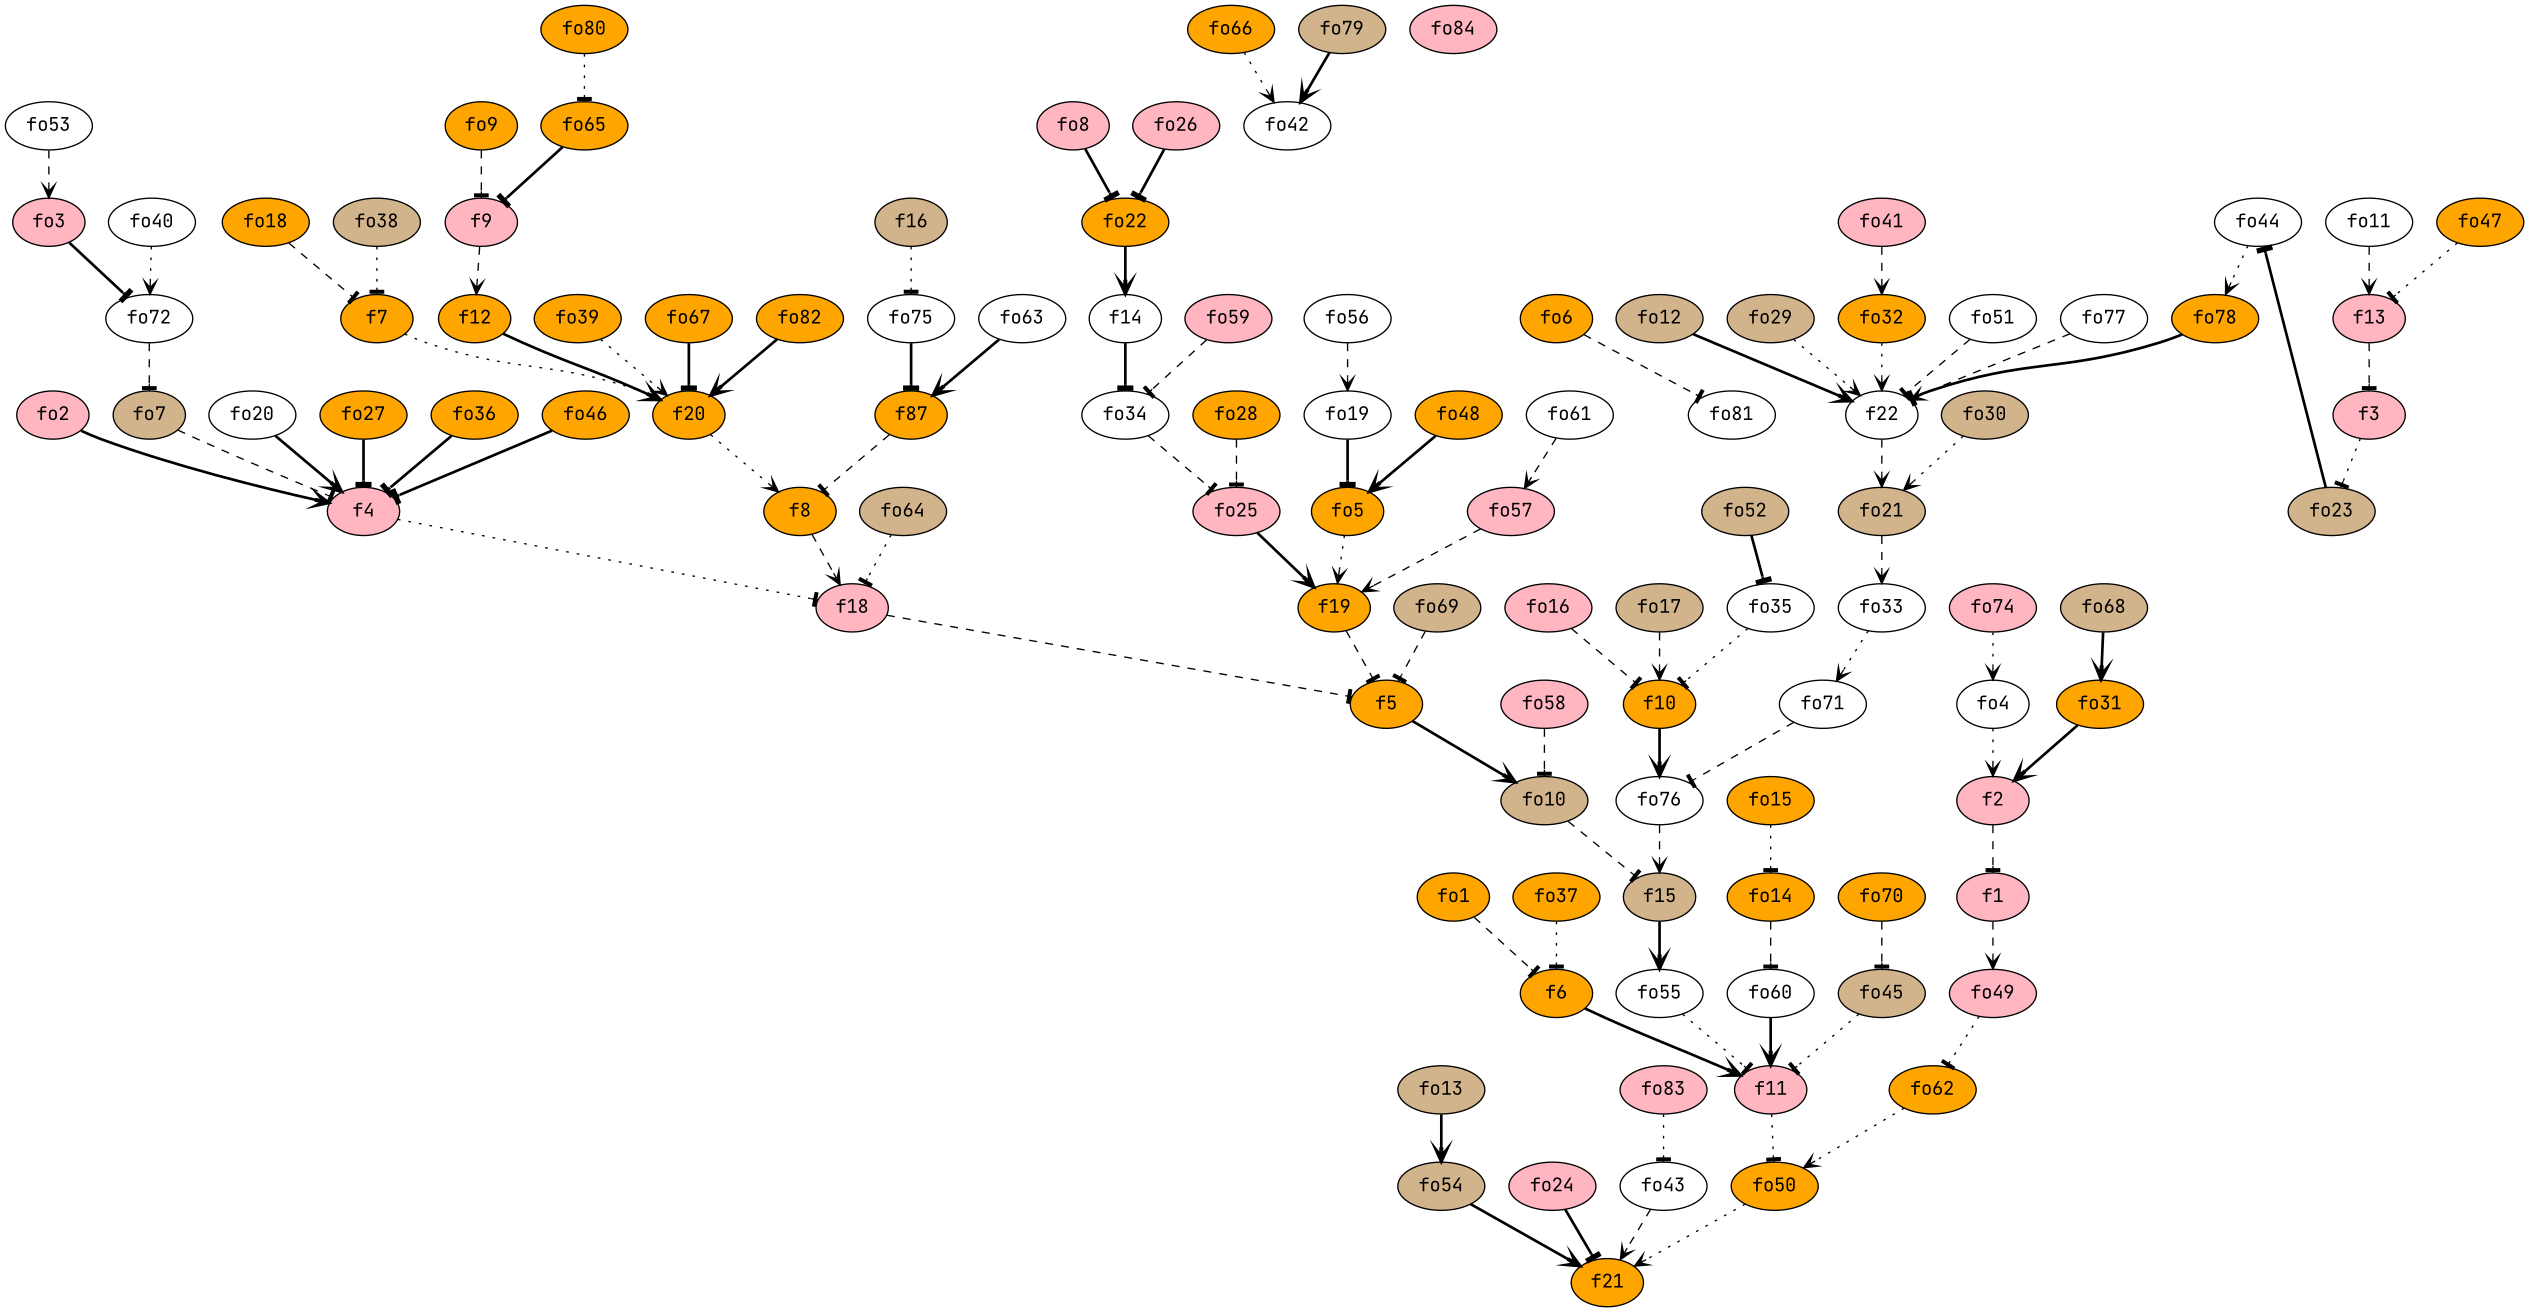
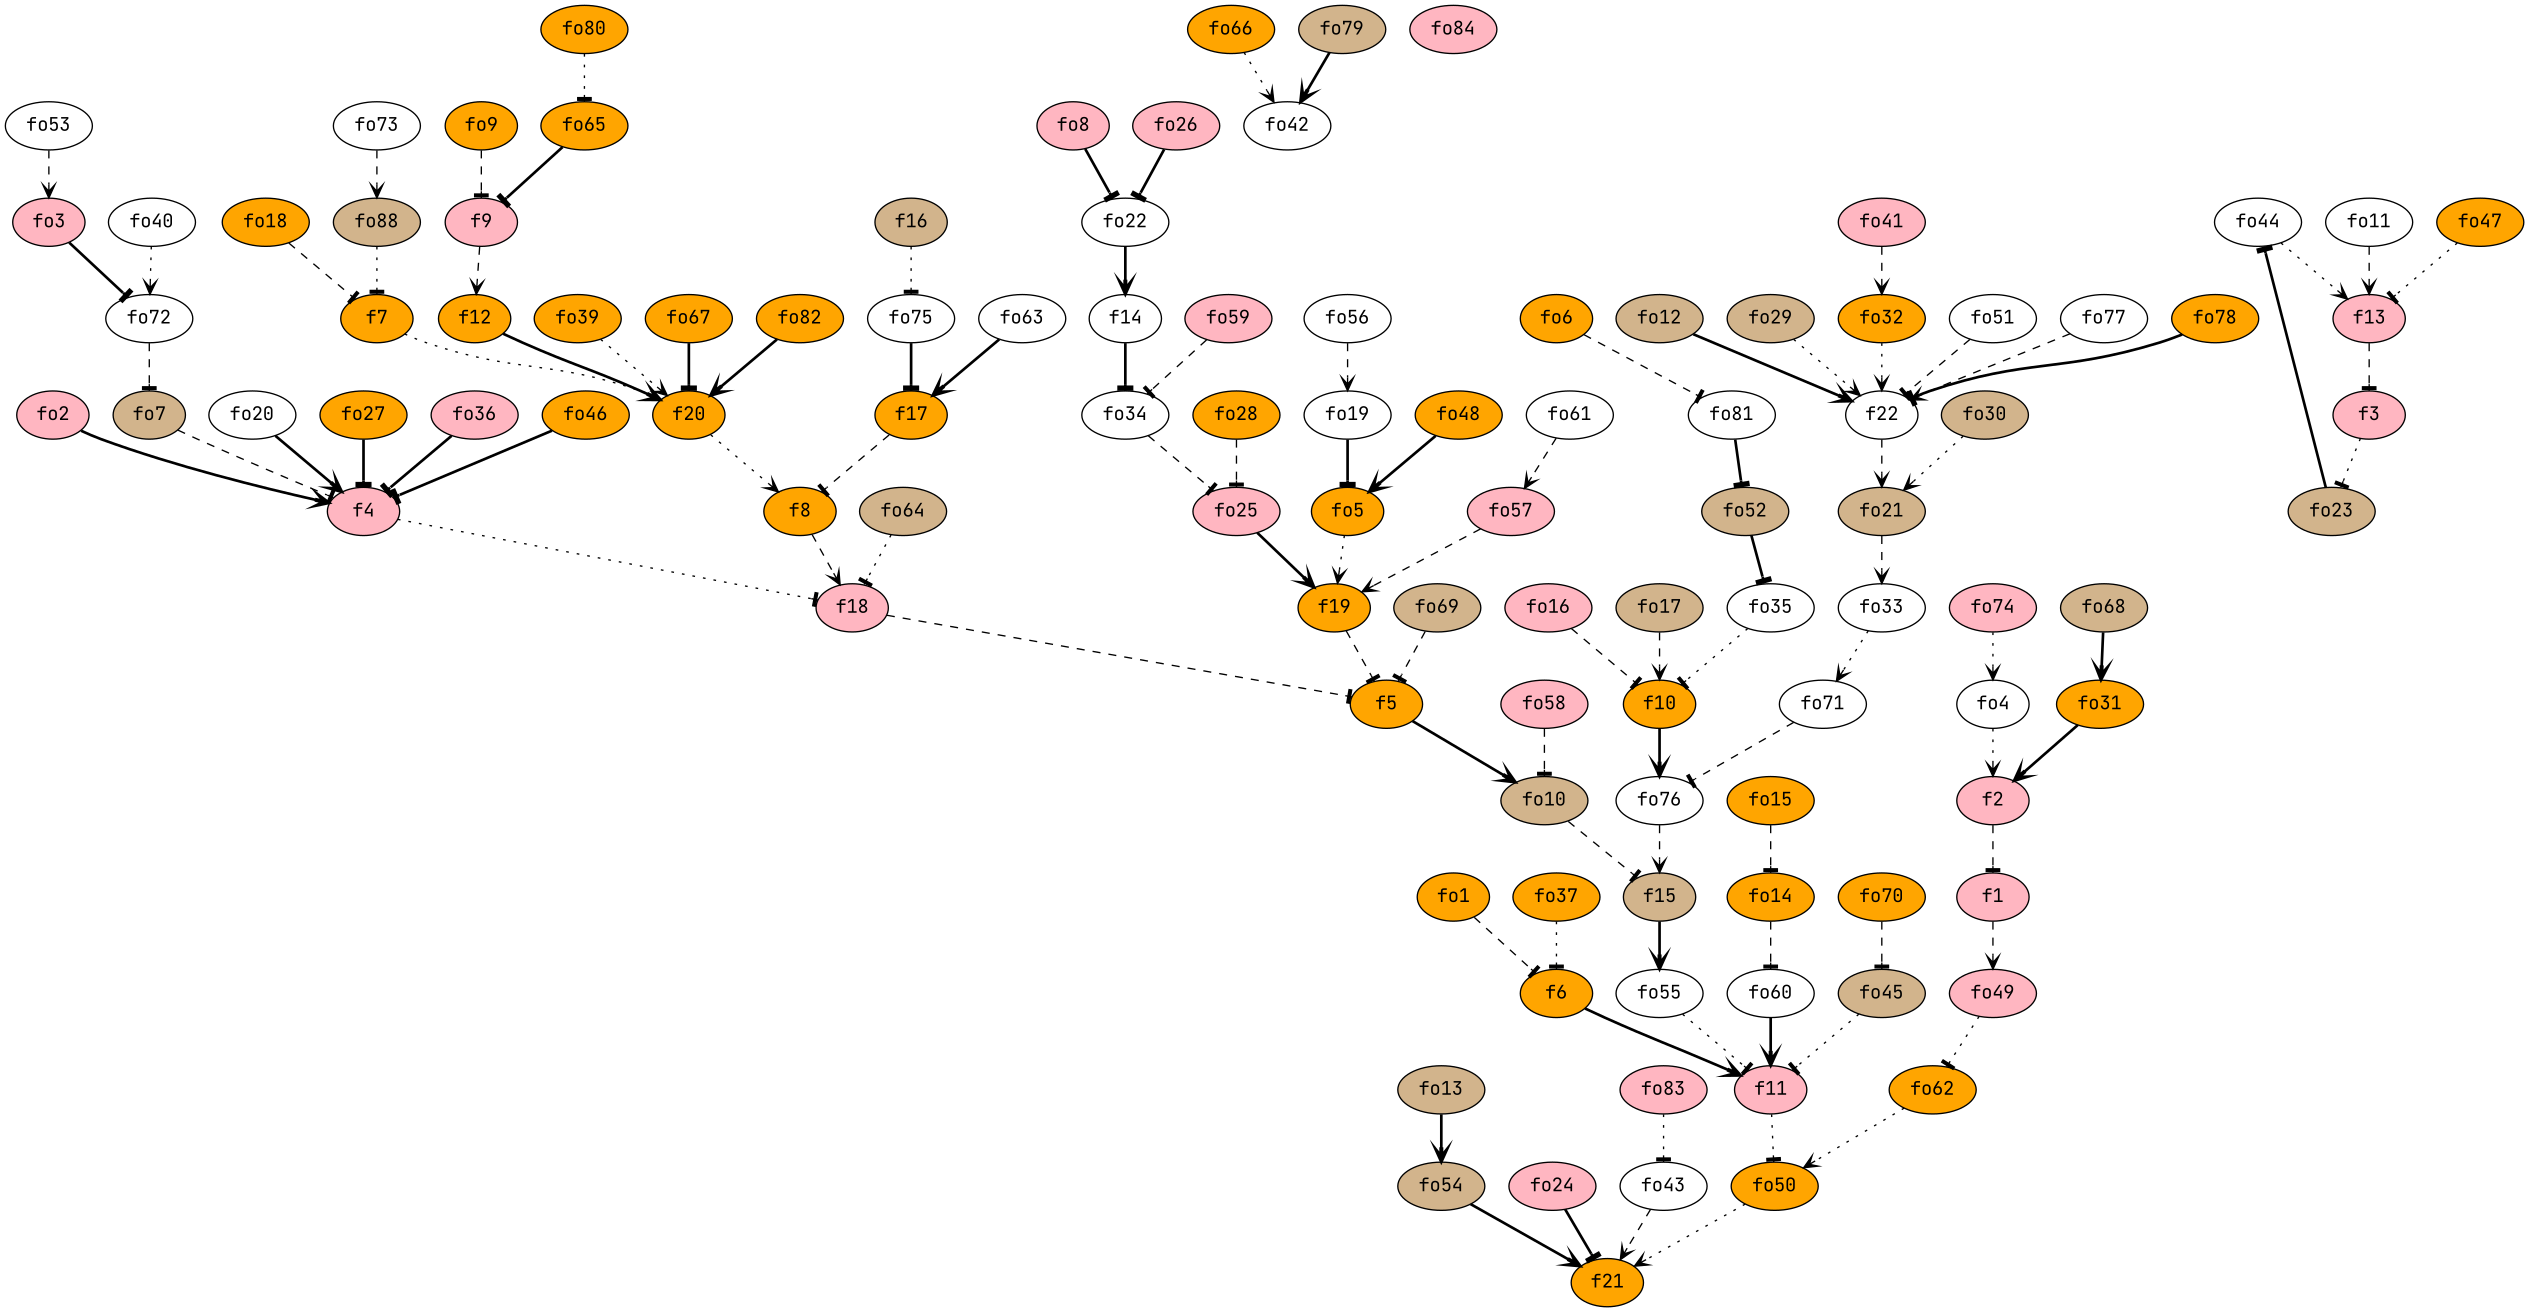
node "fo73": added
node "fo38": label "fo38" -> "fo88"
node "fo22": fillcolor orange -> white
edge "fo44" -> "fo78": now "fo44" -> "f13"
node "fo36": fillcolor orange -> lightpink
node "f87": label "f87" -> "f17"
edge "fo81" -> "fo52": added
edge "fo15" -> "fo14": style dotted -> dashed
